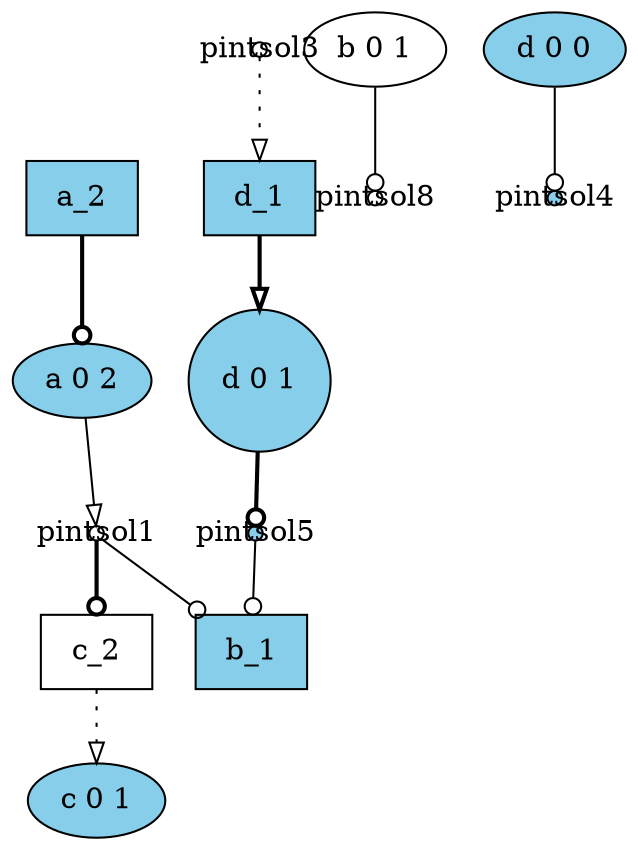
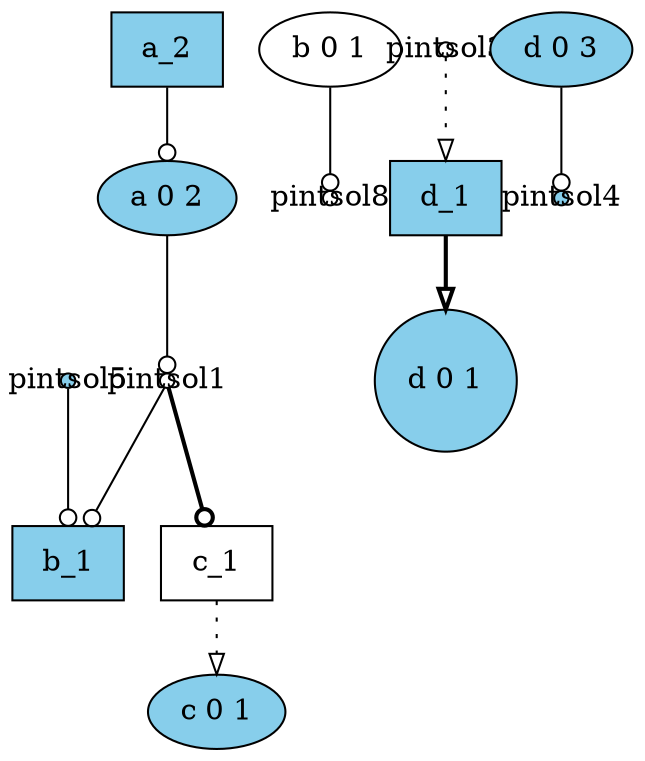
node "d 0 0": label "d 0 0" -> "d 0 3"
edge "a_2" -> "a 0 2": style bold -> solid
edge "a 0 2" -> "pintsol1": arrowhead onormal -> odot
edge "d 0 1" -> "pintsol5": removed
node "c_2": label "c_2" -> "c_1"
